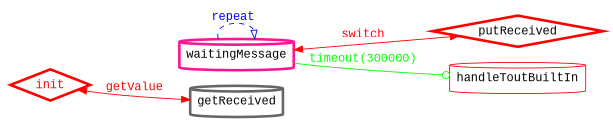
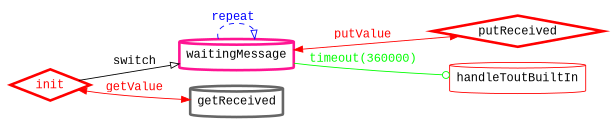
edge "putReceived" -- "waitingMessage": label "switch" -> "putValue"
edge "waitingMessage" -> "handleToutBuiltIn": label "timeout(300000)" -> "timeout(360000)"
edge "init" -> "waitingMessage": added, label "switch"
